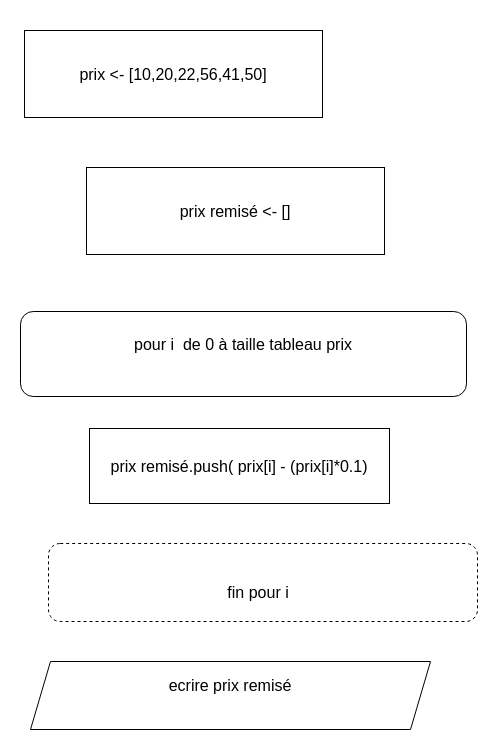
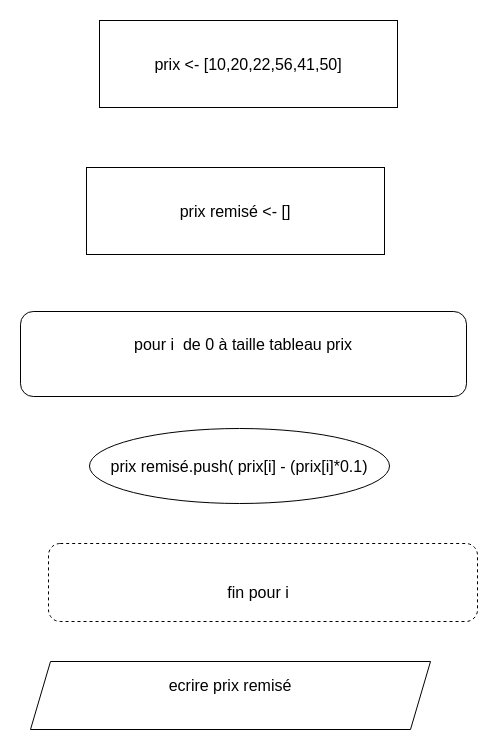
node "prix <- [10,20,22,56,41,50]": moved (174, 74) -> (249, 64)
node "prix remisé.push( prix[i] - (prix[i]*0.1)": shape rectangle -> ellipse
